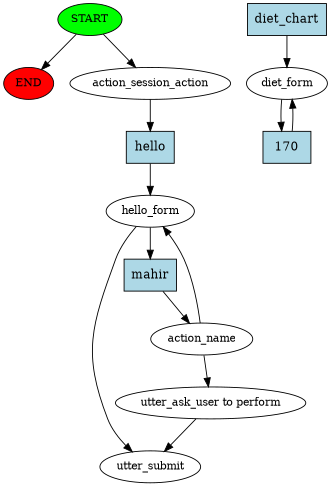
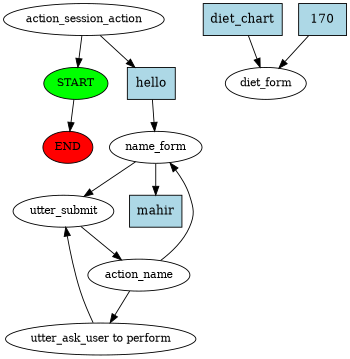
edge "START" -> "action_session_action": reversed
edge "diet_form" -> "170": removed
node "hello_form": label "hello_form" -> "name_form"
edge "mahir" -> "action_name": now "utter_submit" -> "action_name"
